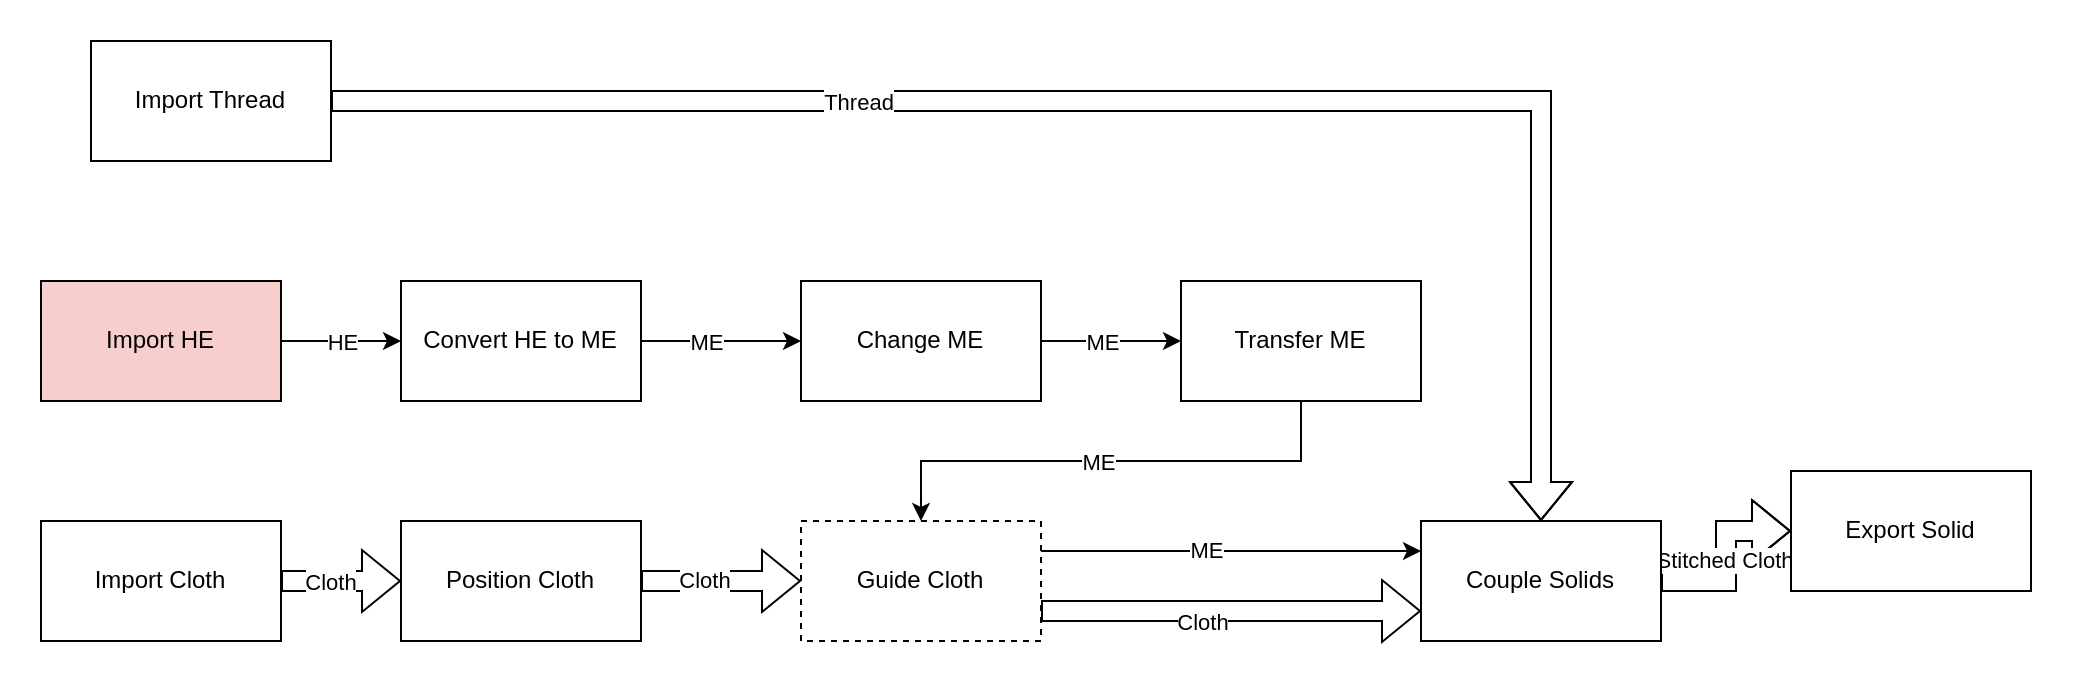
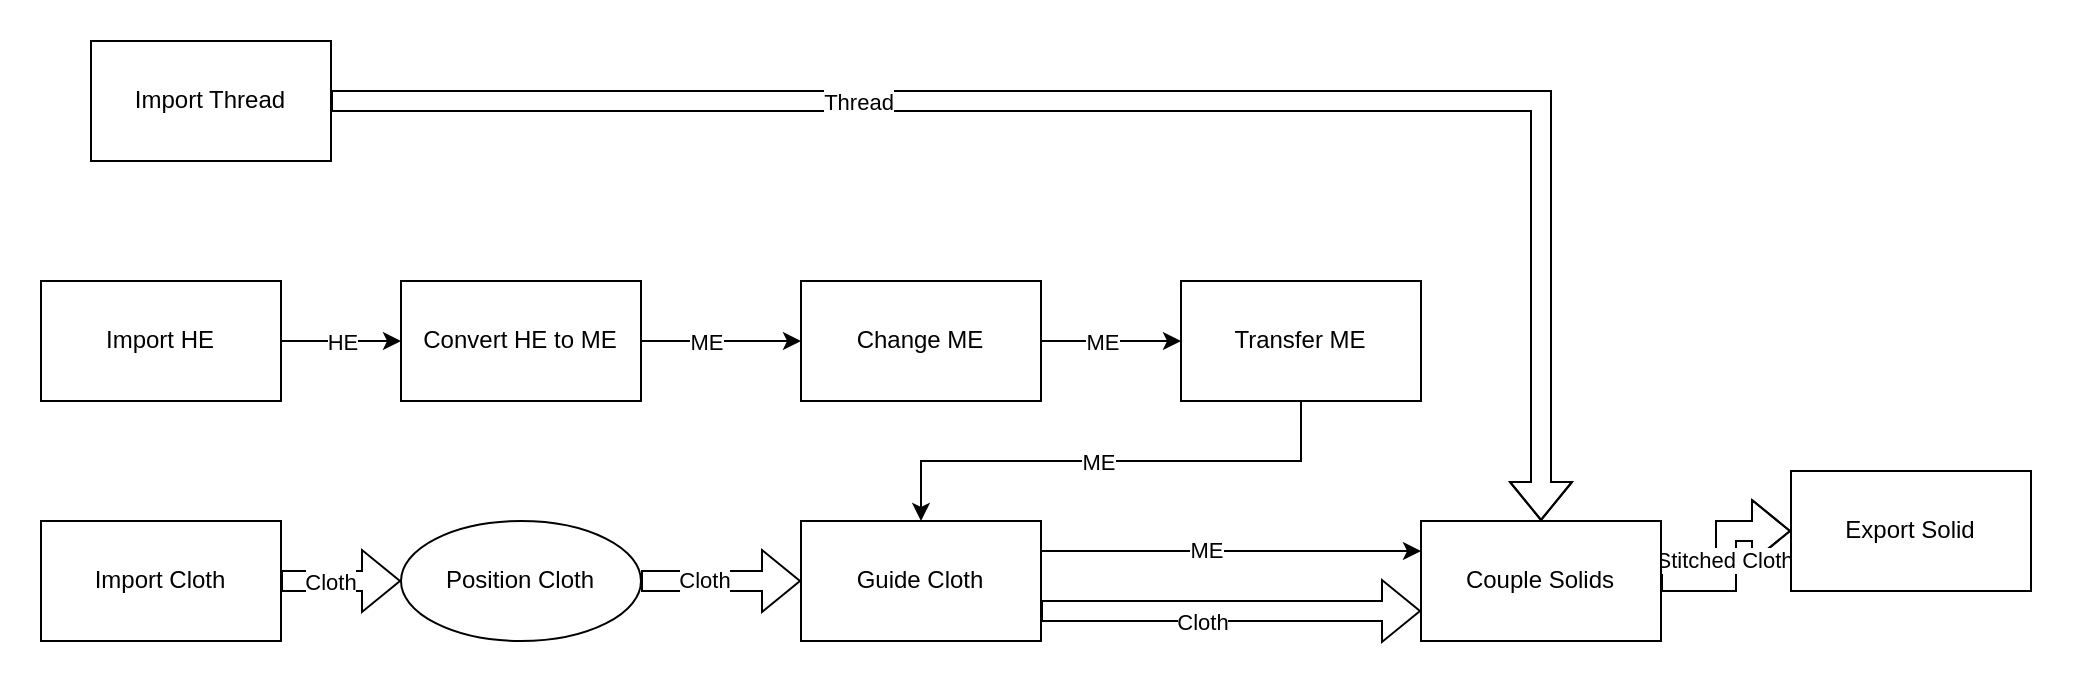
node "Import HE": fillcolor #f8cecc -> #ffffff
node "Position Cloth": shape rectangle -> ellipse
node "Guide Cloth": style dashed -> solid
